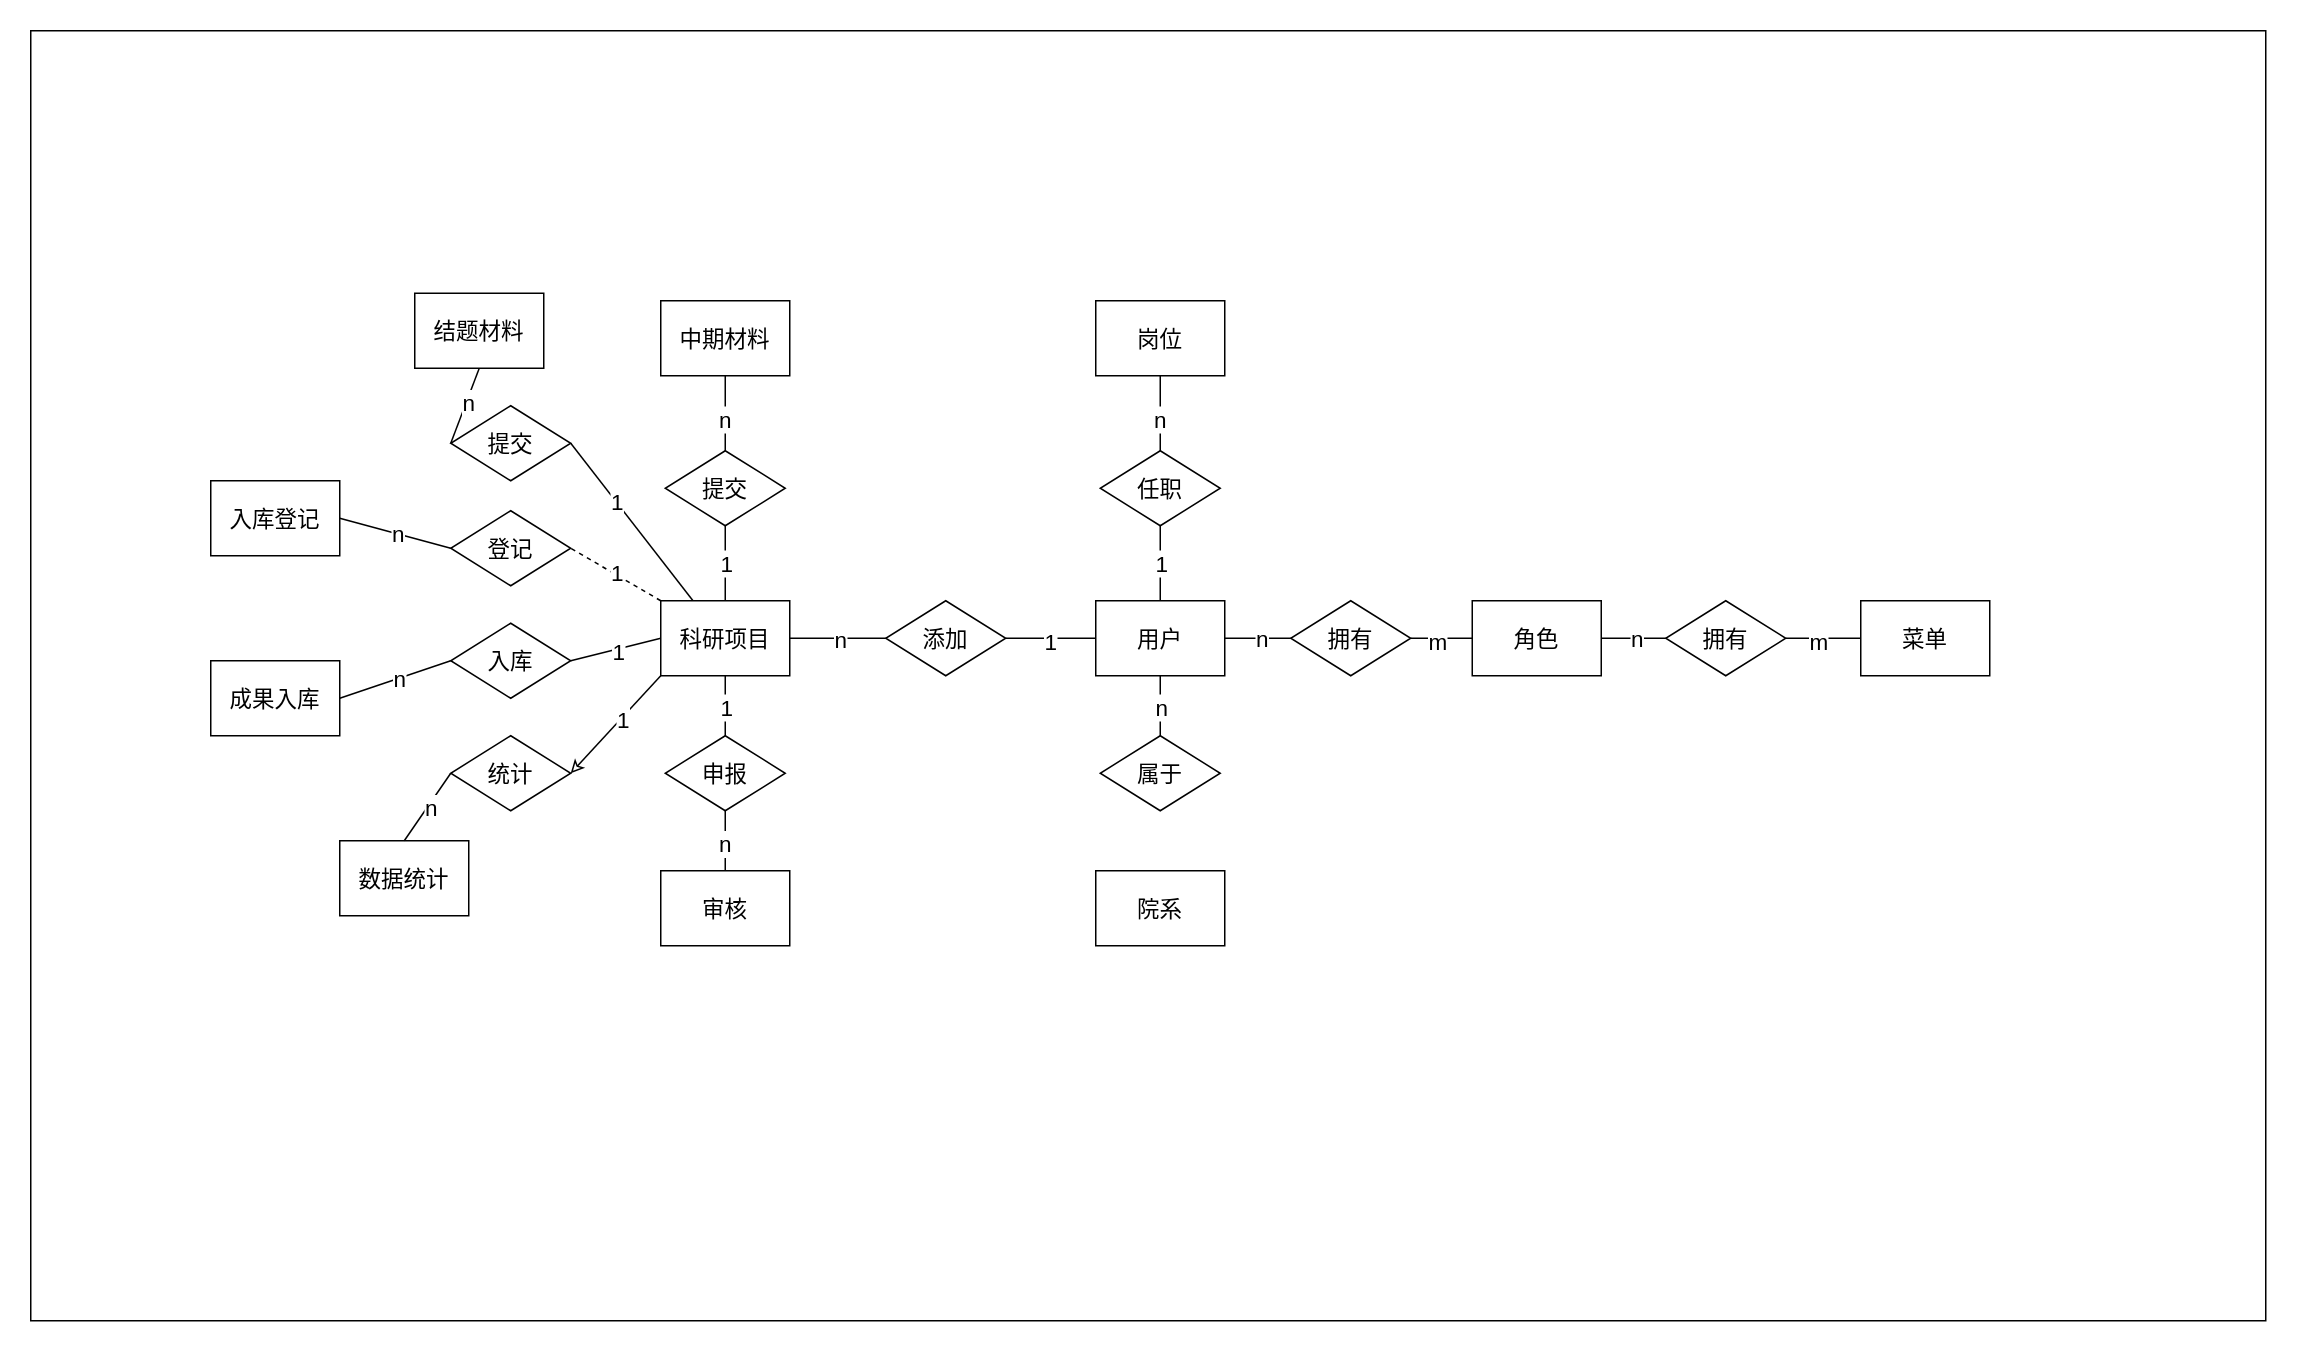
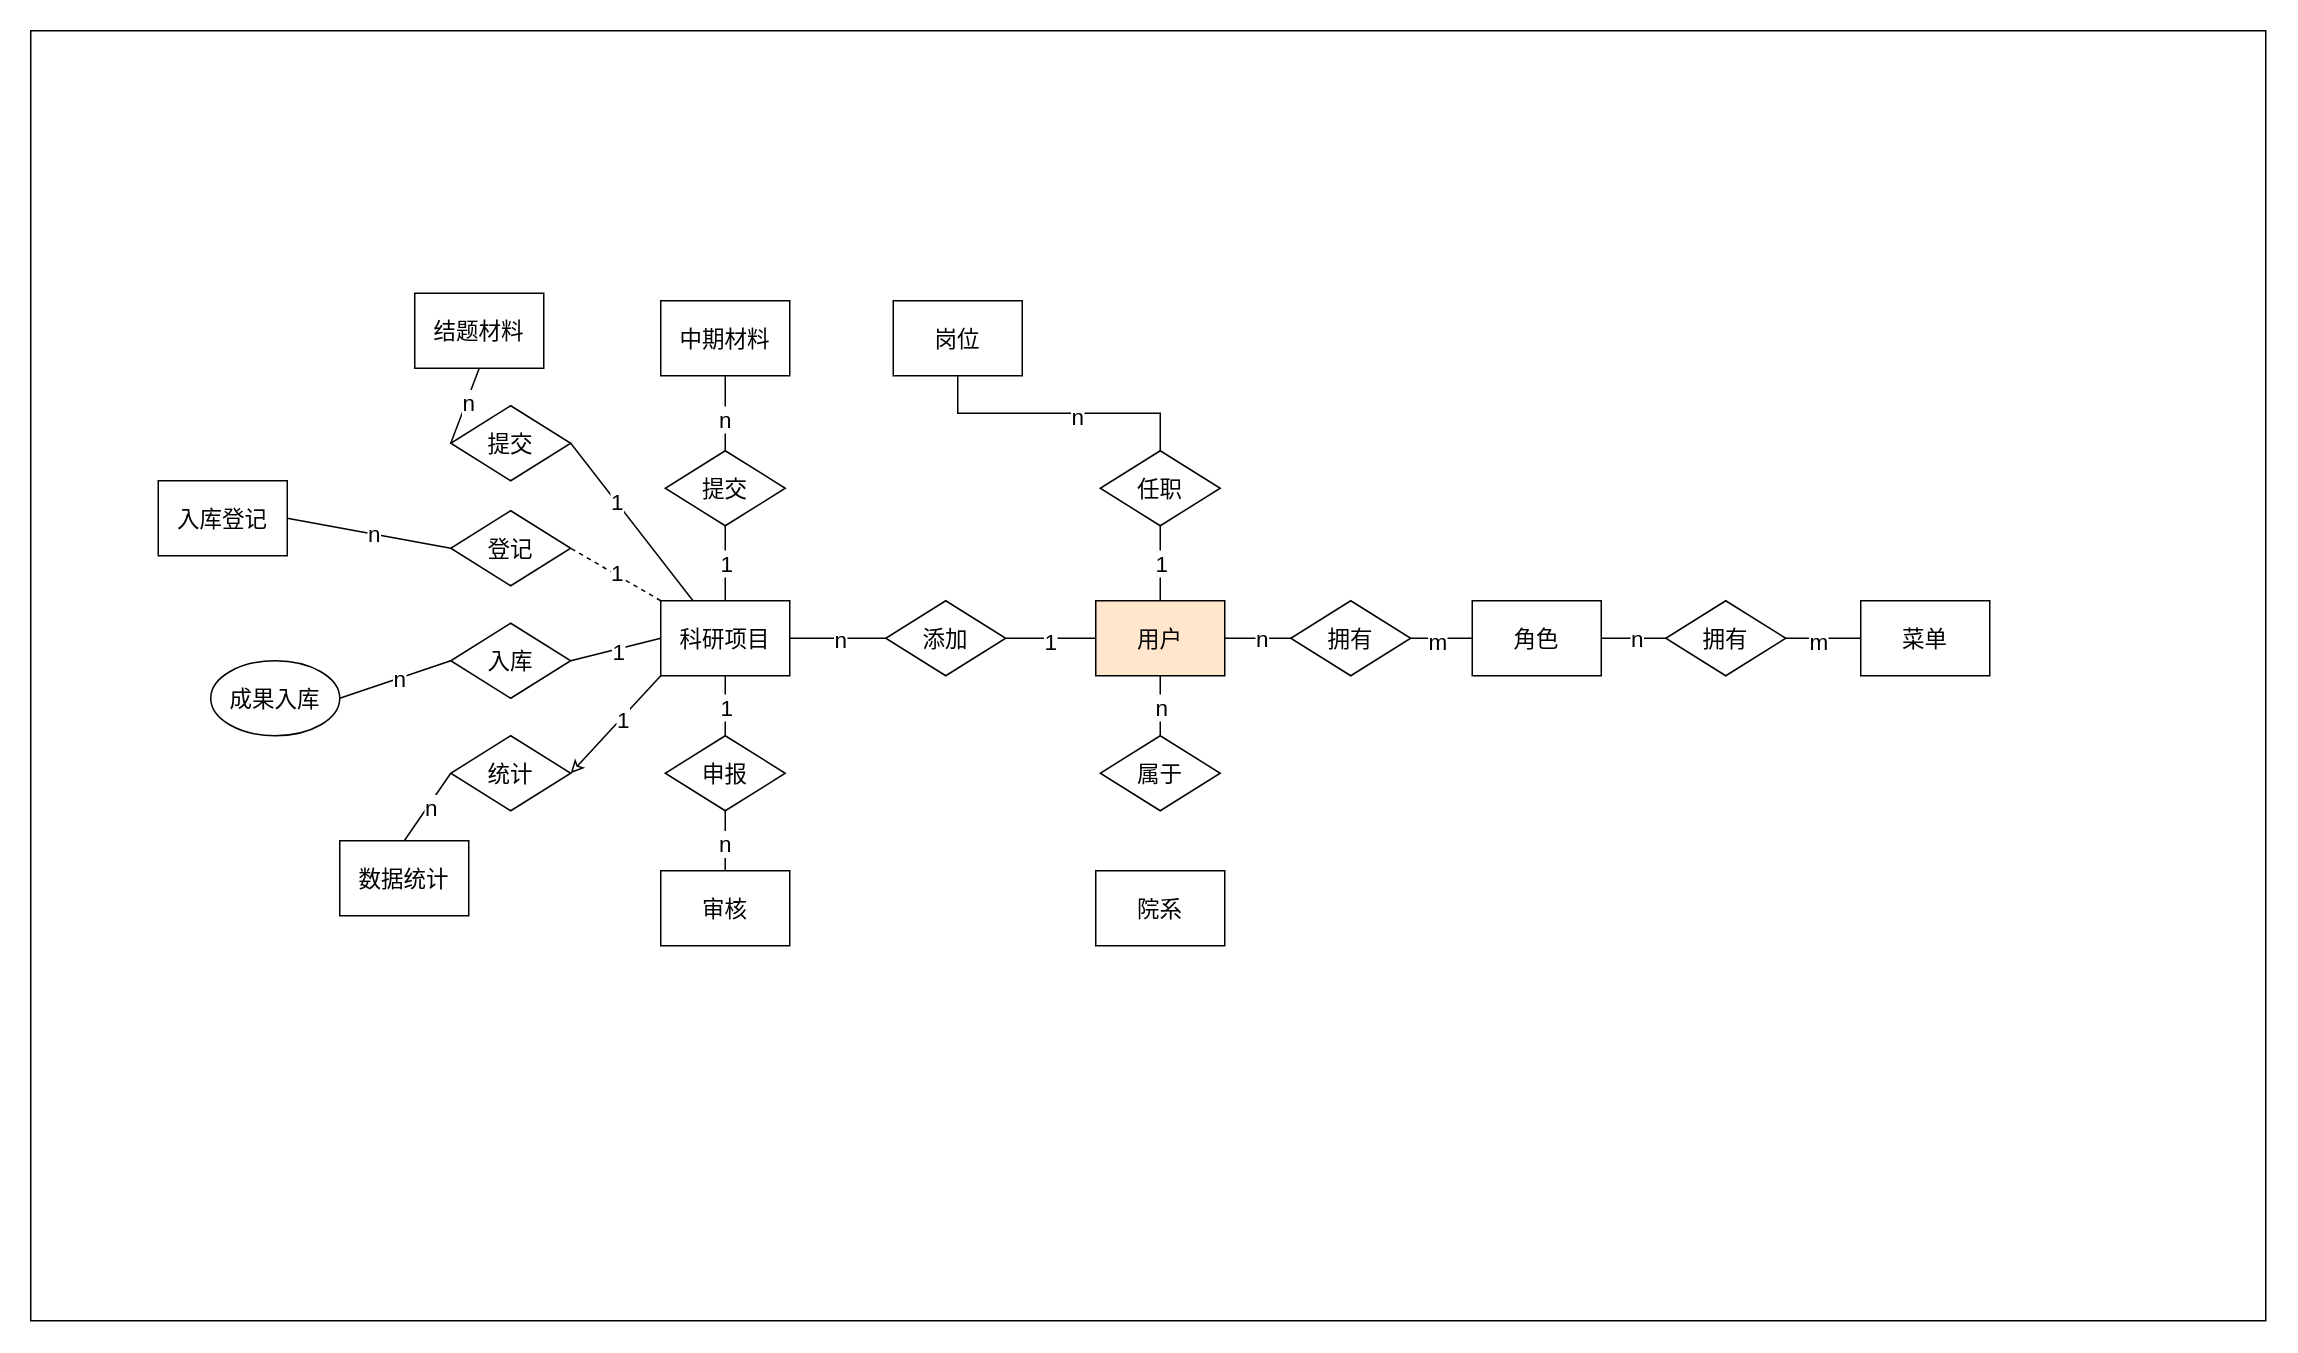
node "岗位": moved (1160, 338) -> (958, 338)
node "入库登记": moved (275, 518) -> (223, 518)
node "用户": fillcolor #ffffff -> #ffe6cc
node "成果入库": shape rectangle -> ellipse
